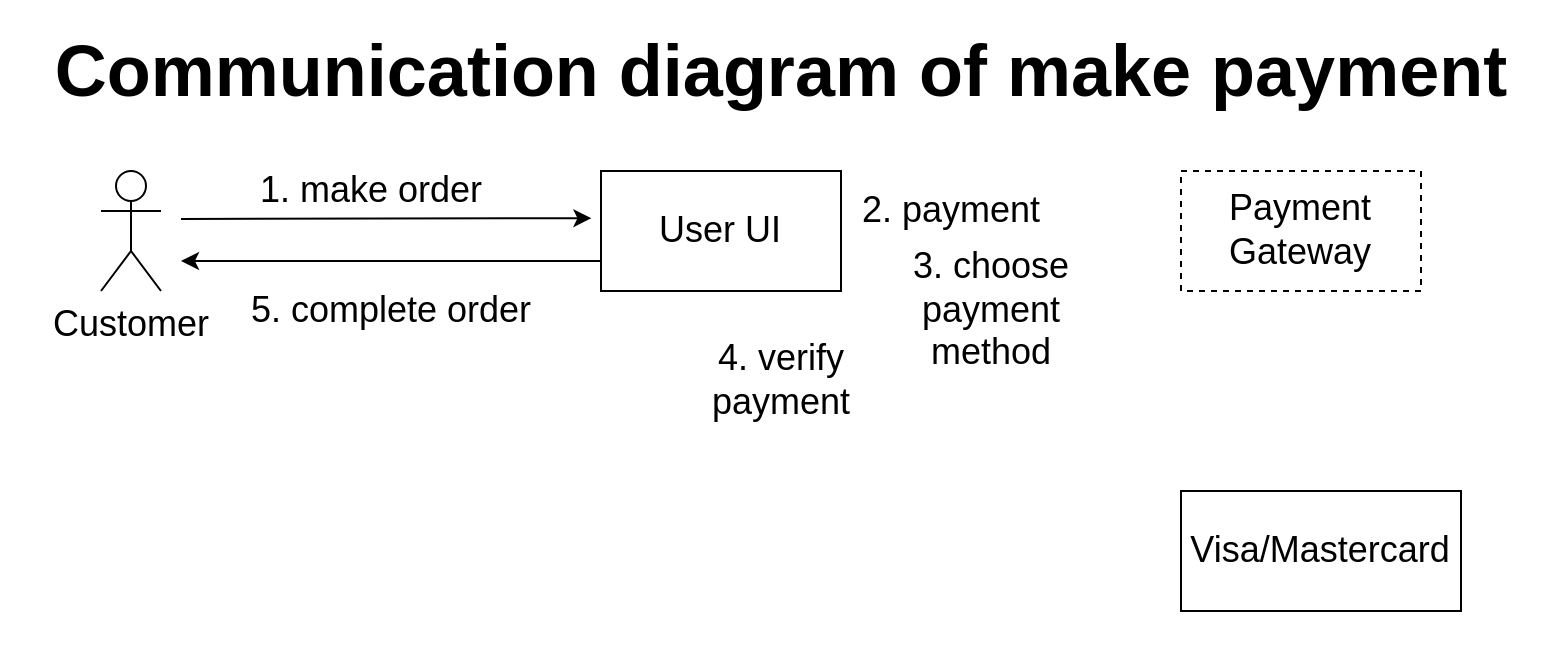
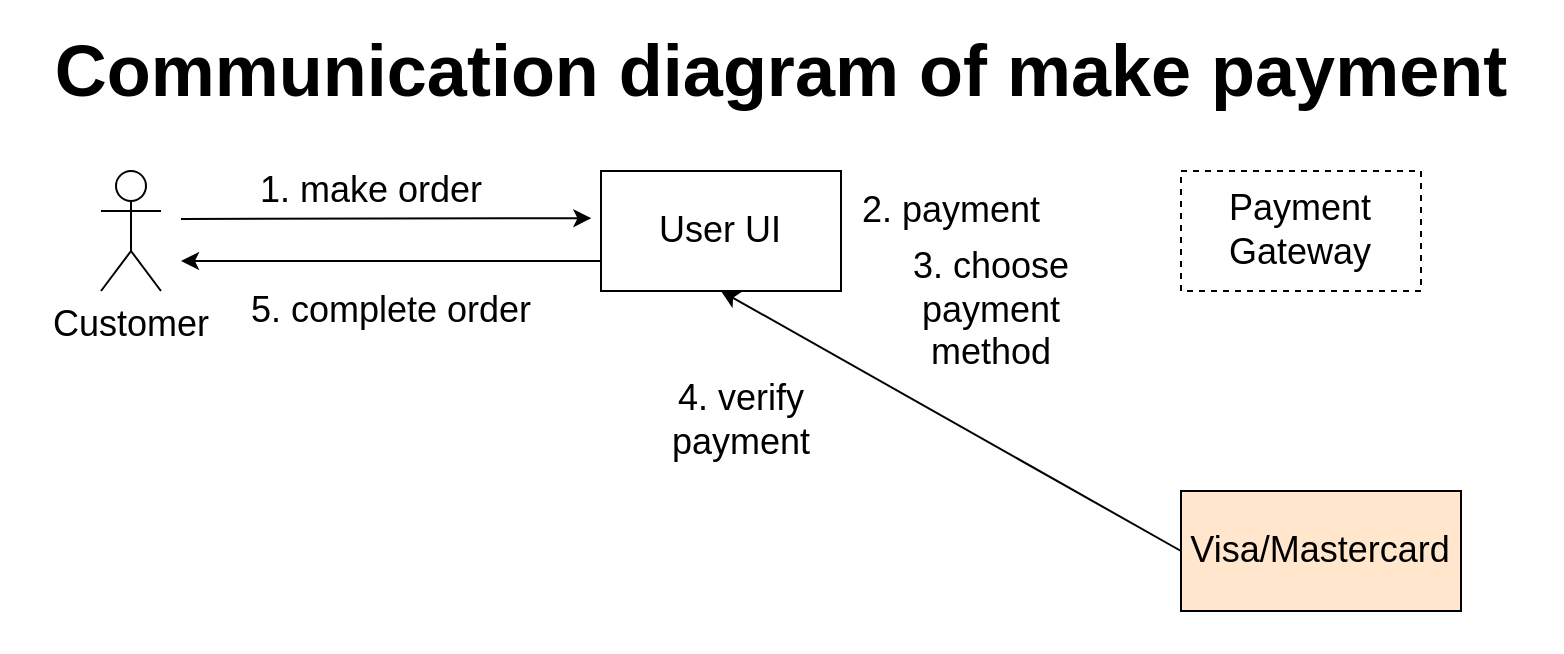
node "4. verify payment": moved (781, 381) -> (741, 421)
edge "Visa/Mastercard" -> "User UI": added
node "Visa/Mastercard": fillcolor #ffffff -> #ffe6cc
